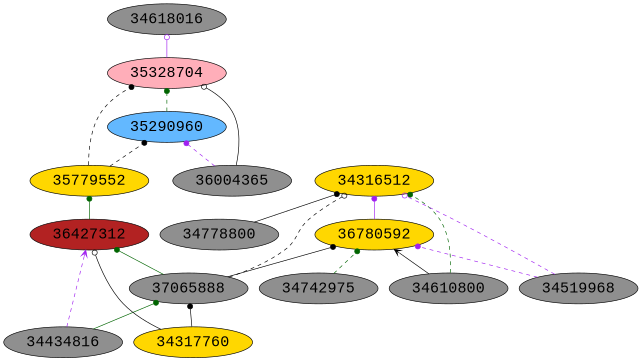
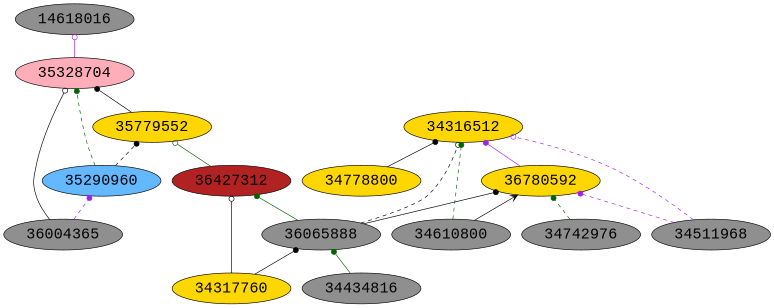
node "34618016": label "34618016" -> "14618016"
edge "35779552" -> "35328704": style dashed -> solid
edge "35779552" -> "35290960": reversed
edge "36427312" -> "35779552": arrowhead dot -> odot
node "34778800": fillcolor grey56 -> gold
node "37065888": label "37065888" -> "36065888"
node "34742975": label "34742975" -> "34742976"
node "34519968": label "34519968" -> "34511968"
edge "34434816" -> "36427312": removed
